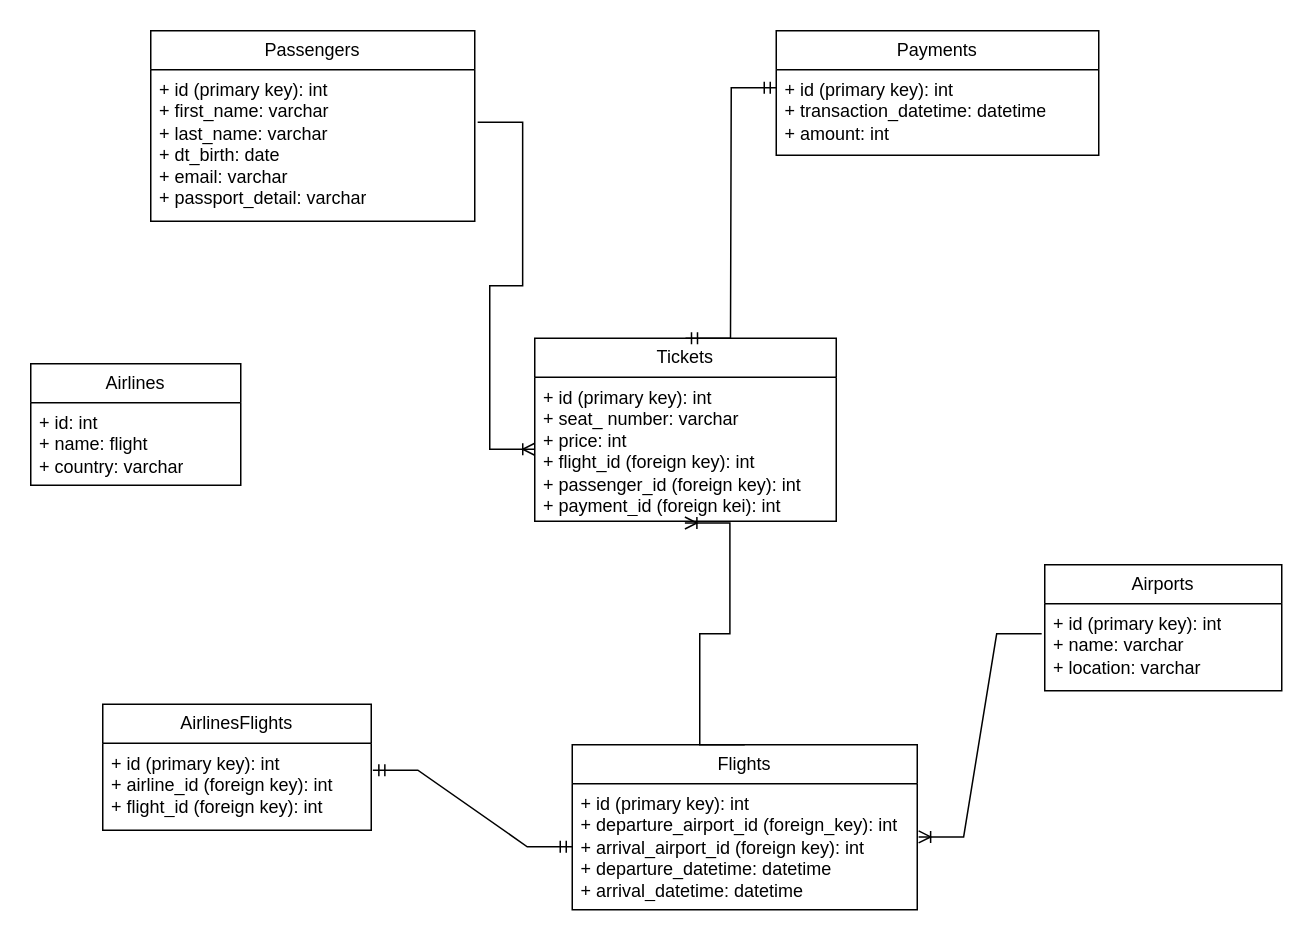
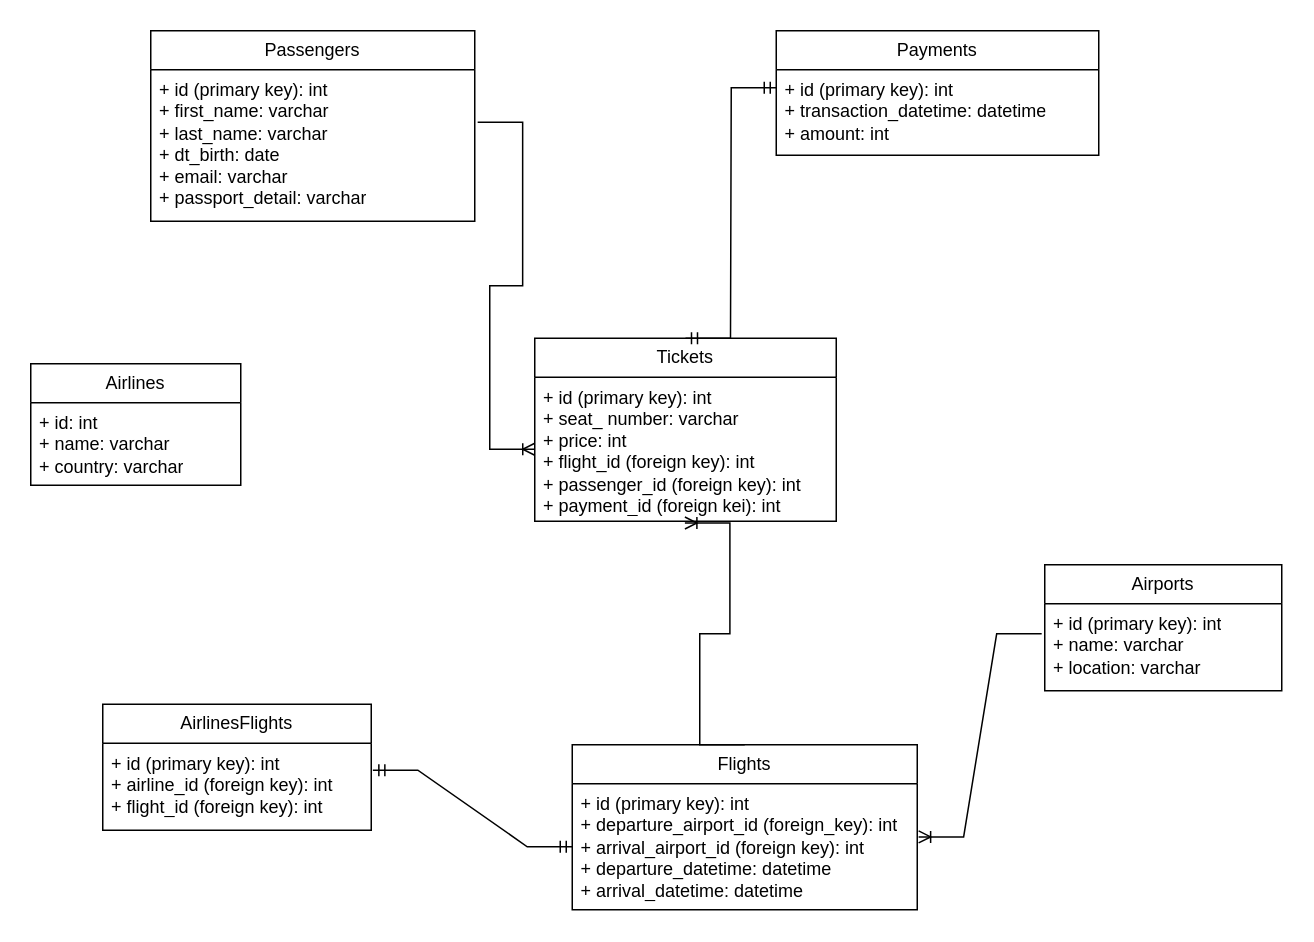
node "+ id: int + name: flight + country: varchar": label "+ id: int + name: flight + country: varchar" -> "+ id: int + name: varchar + country: varchar"
